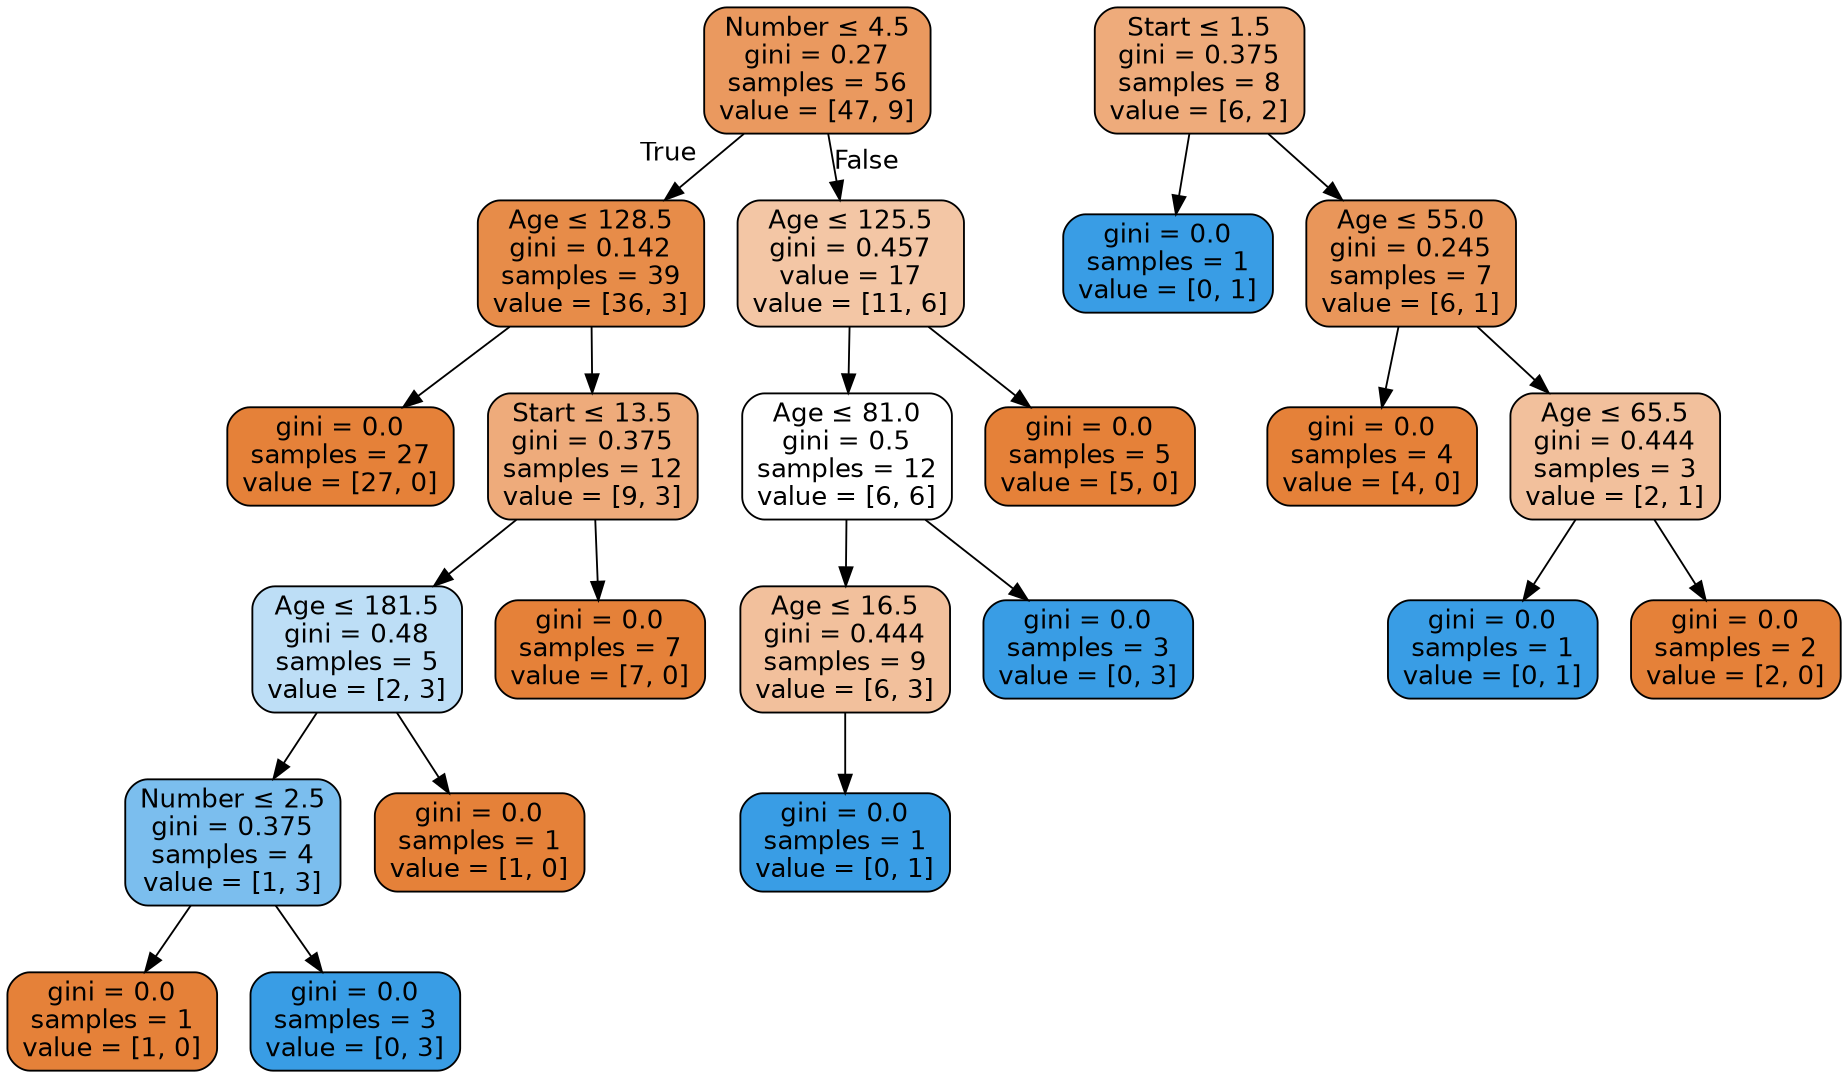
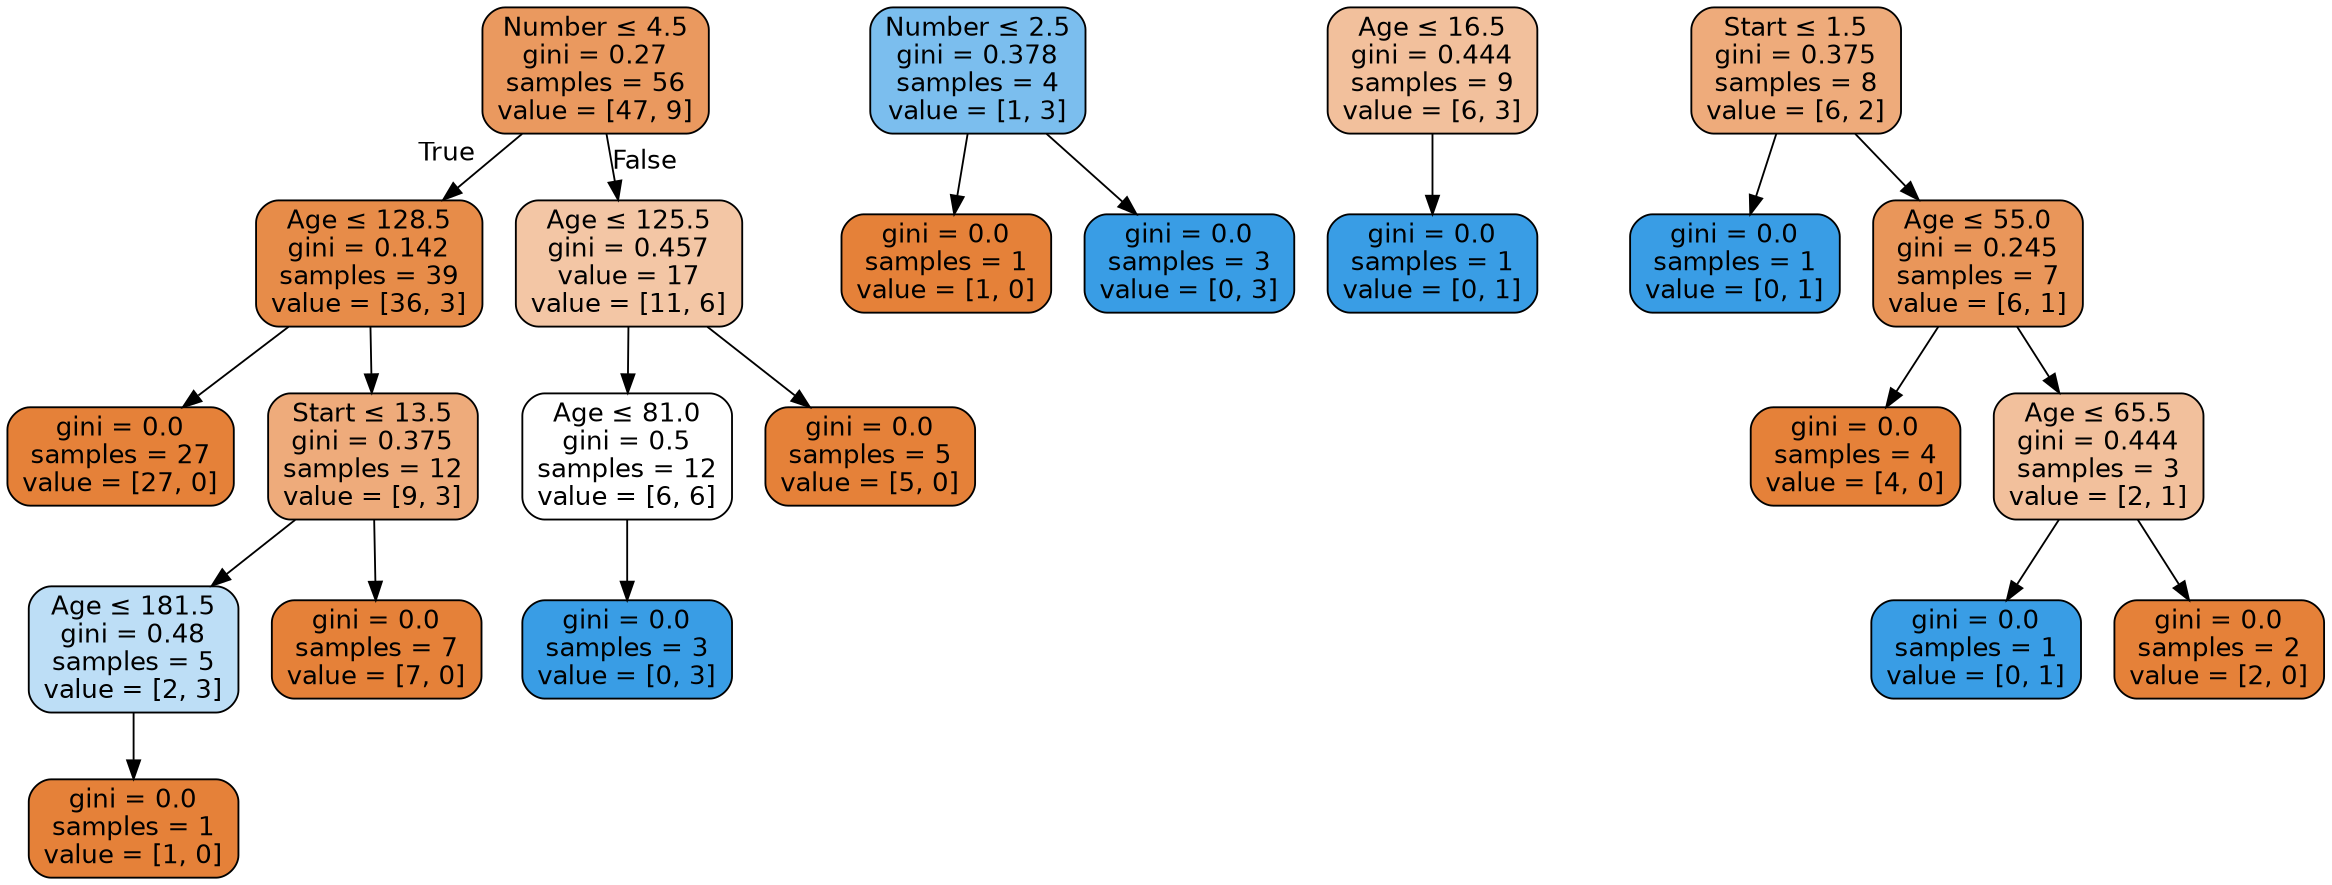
edge "Age ≤ 81.0" -> "Age ≤ 16.5": removed
edge "Age ≤ 181.5" -> "Number ≤ 2.5": removed
node "Number ≤ 2.5": text "gini = 0.375" -> "gini = 0.378"
